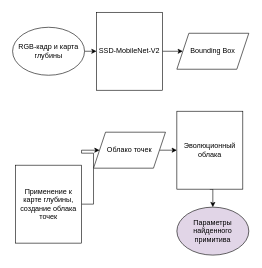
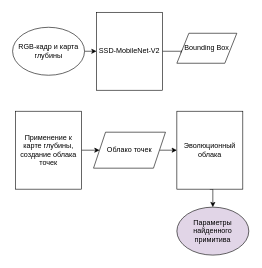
node "Bounding Box": size 72x36 -> 60x30
node "Применение к карте глубины, создание облака точек": moved (48, 204) -> (48, 150)
